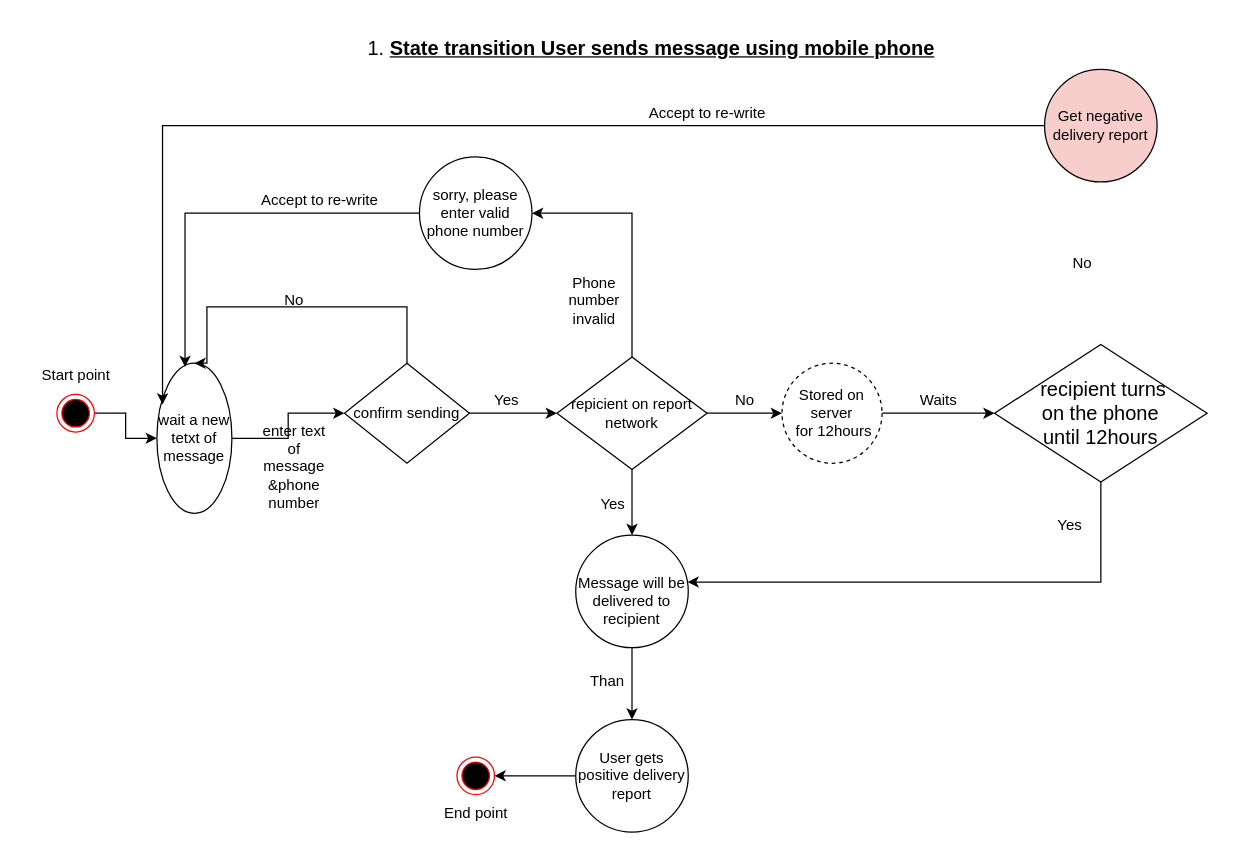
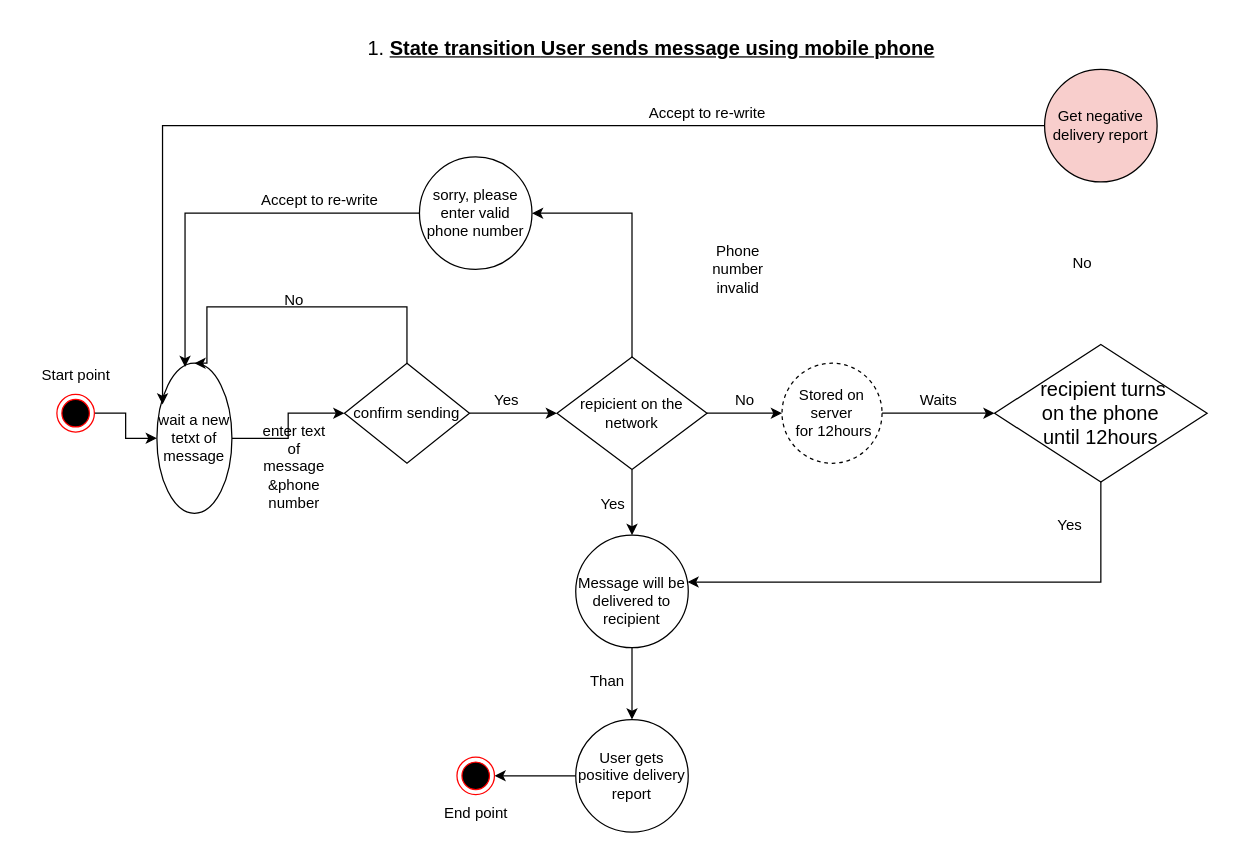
node "Phone number invalid": moved (594, 301) -> (738, 269)
node "repicient on report network": label "repicient on report network" -> "repicient on the network"
